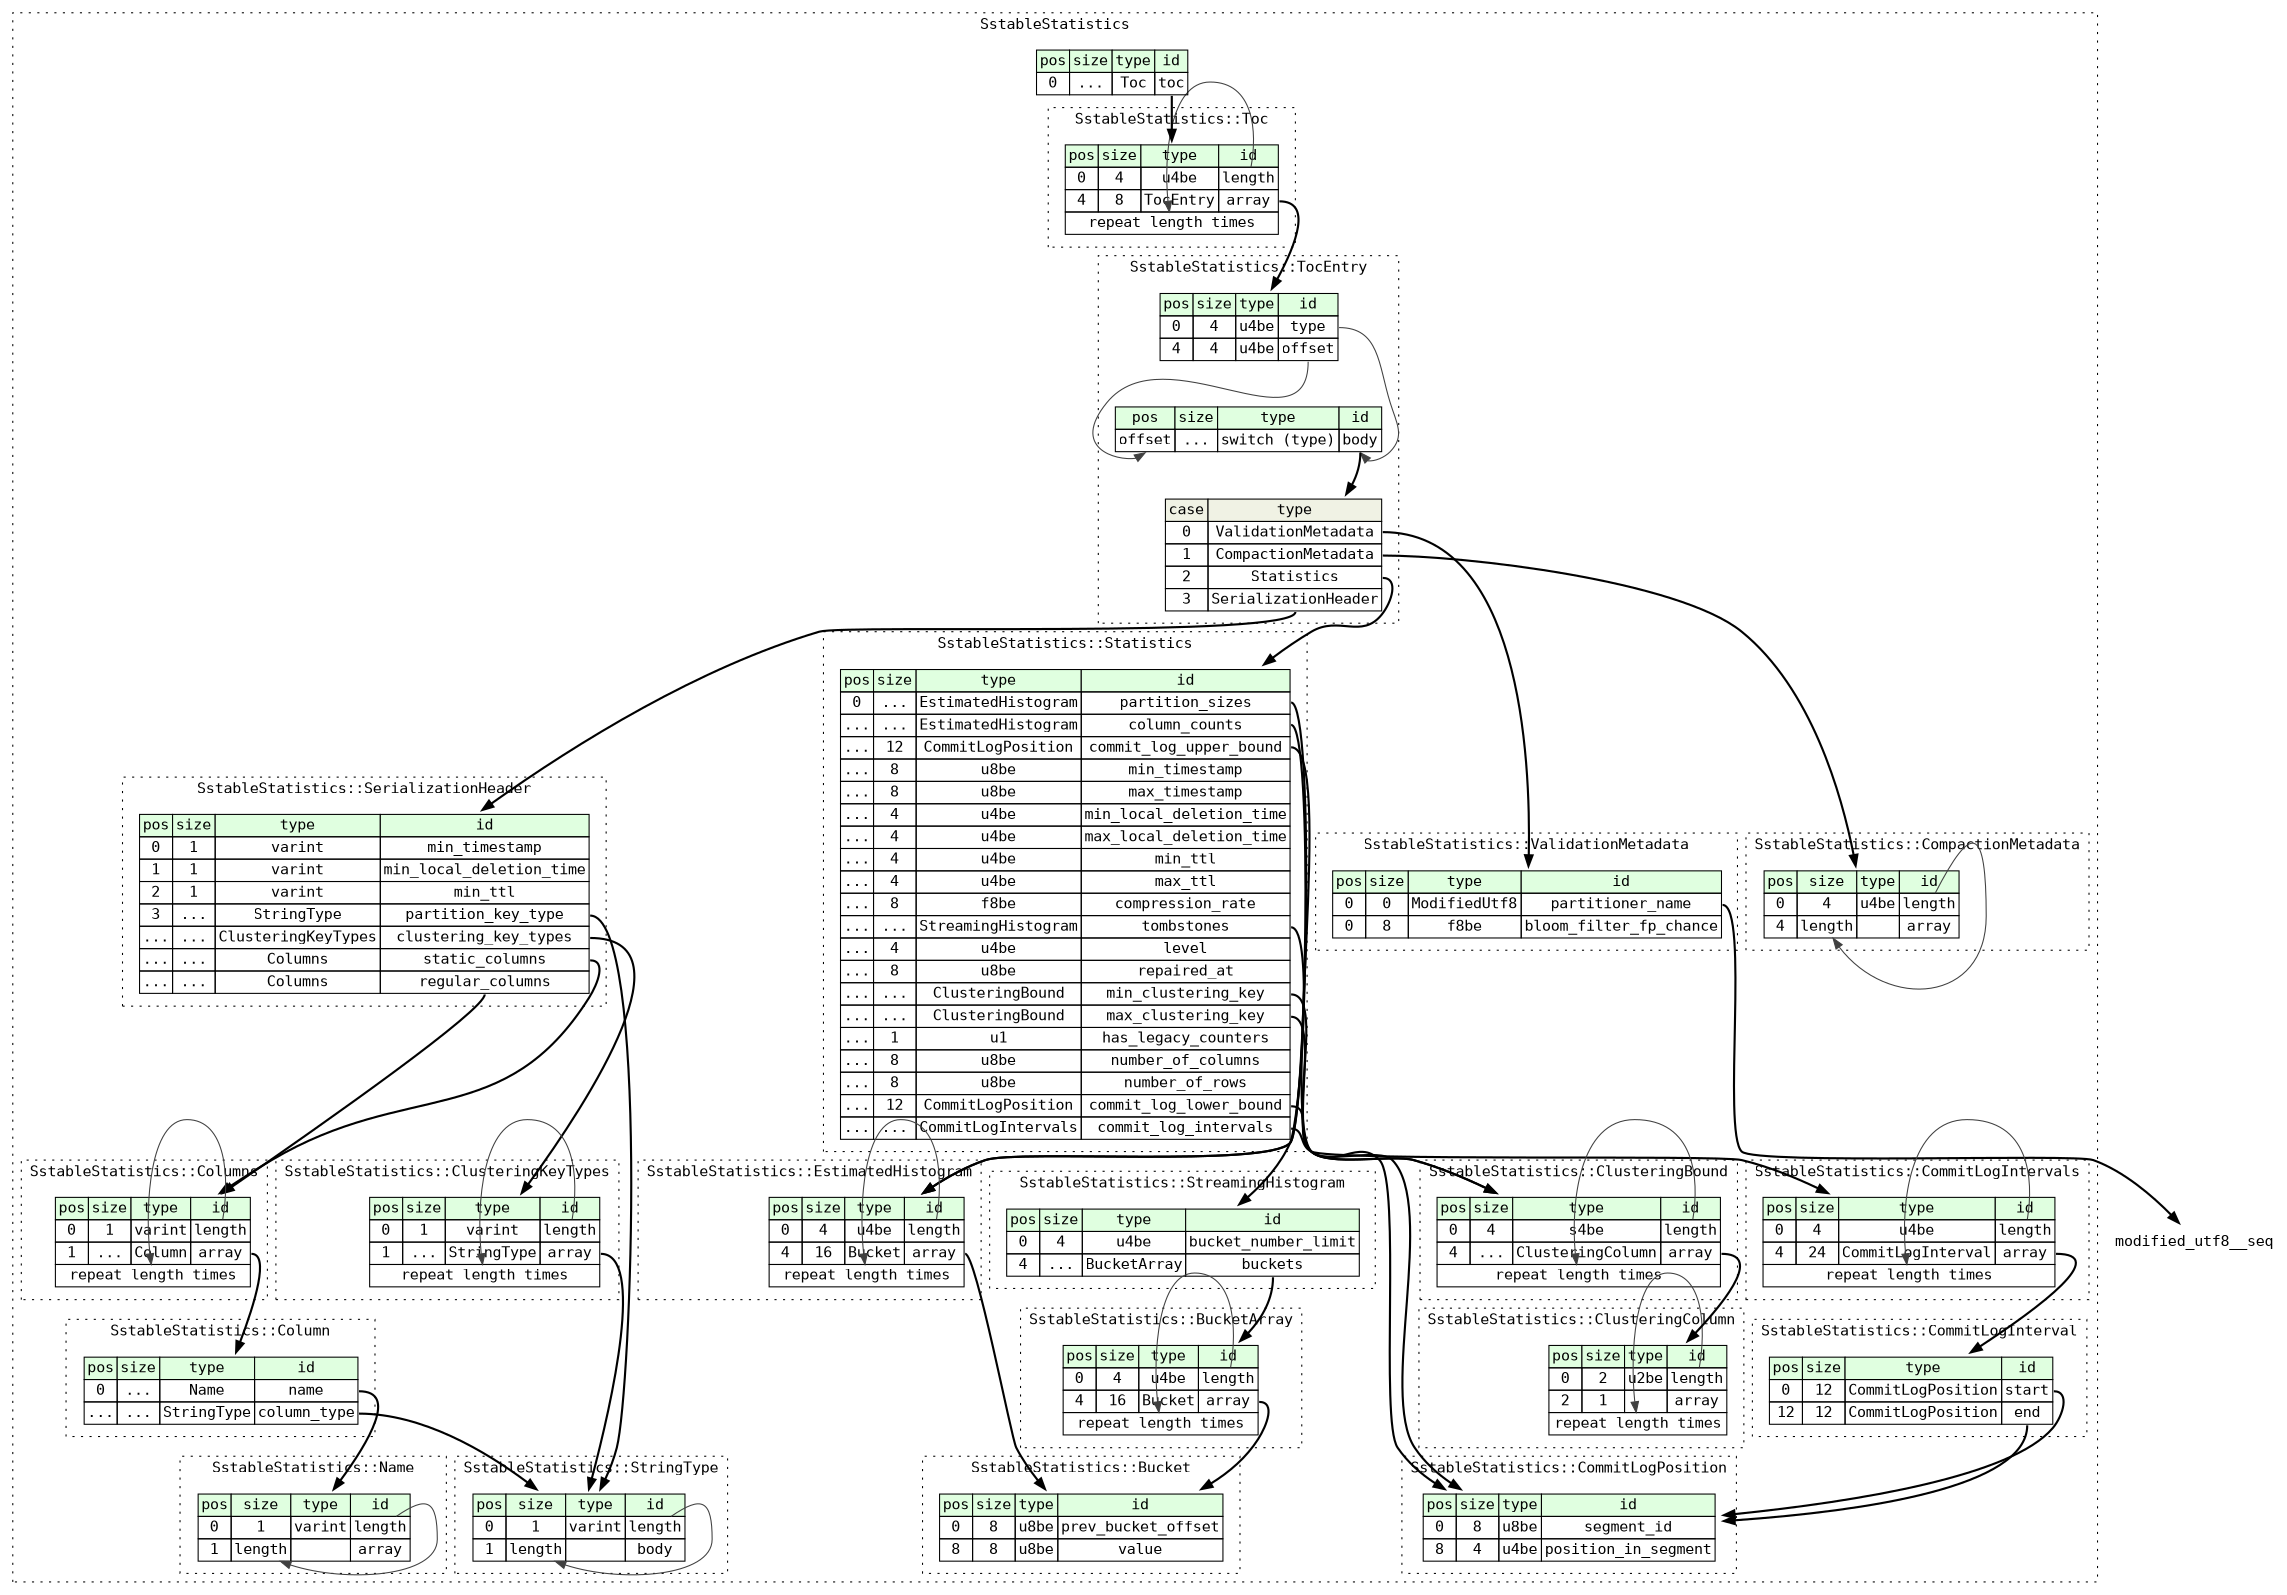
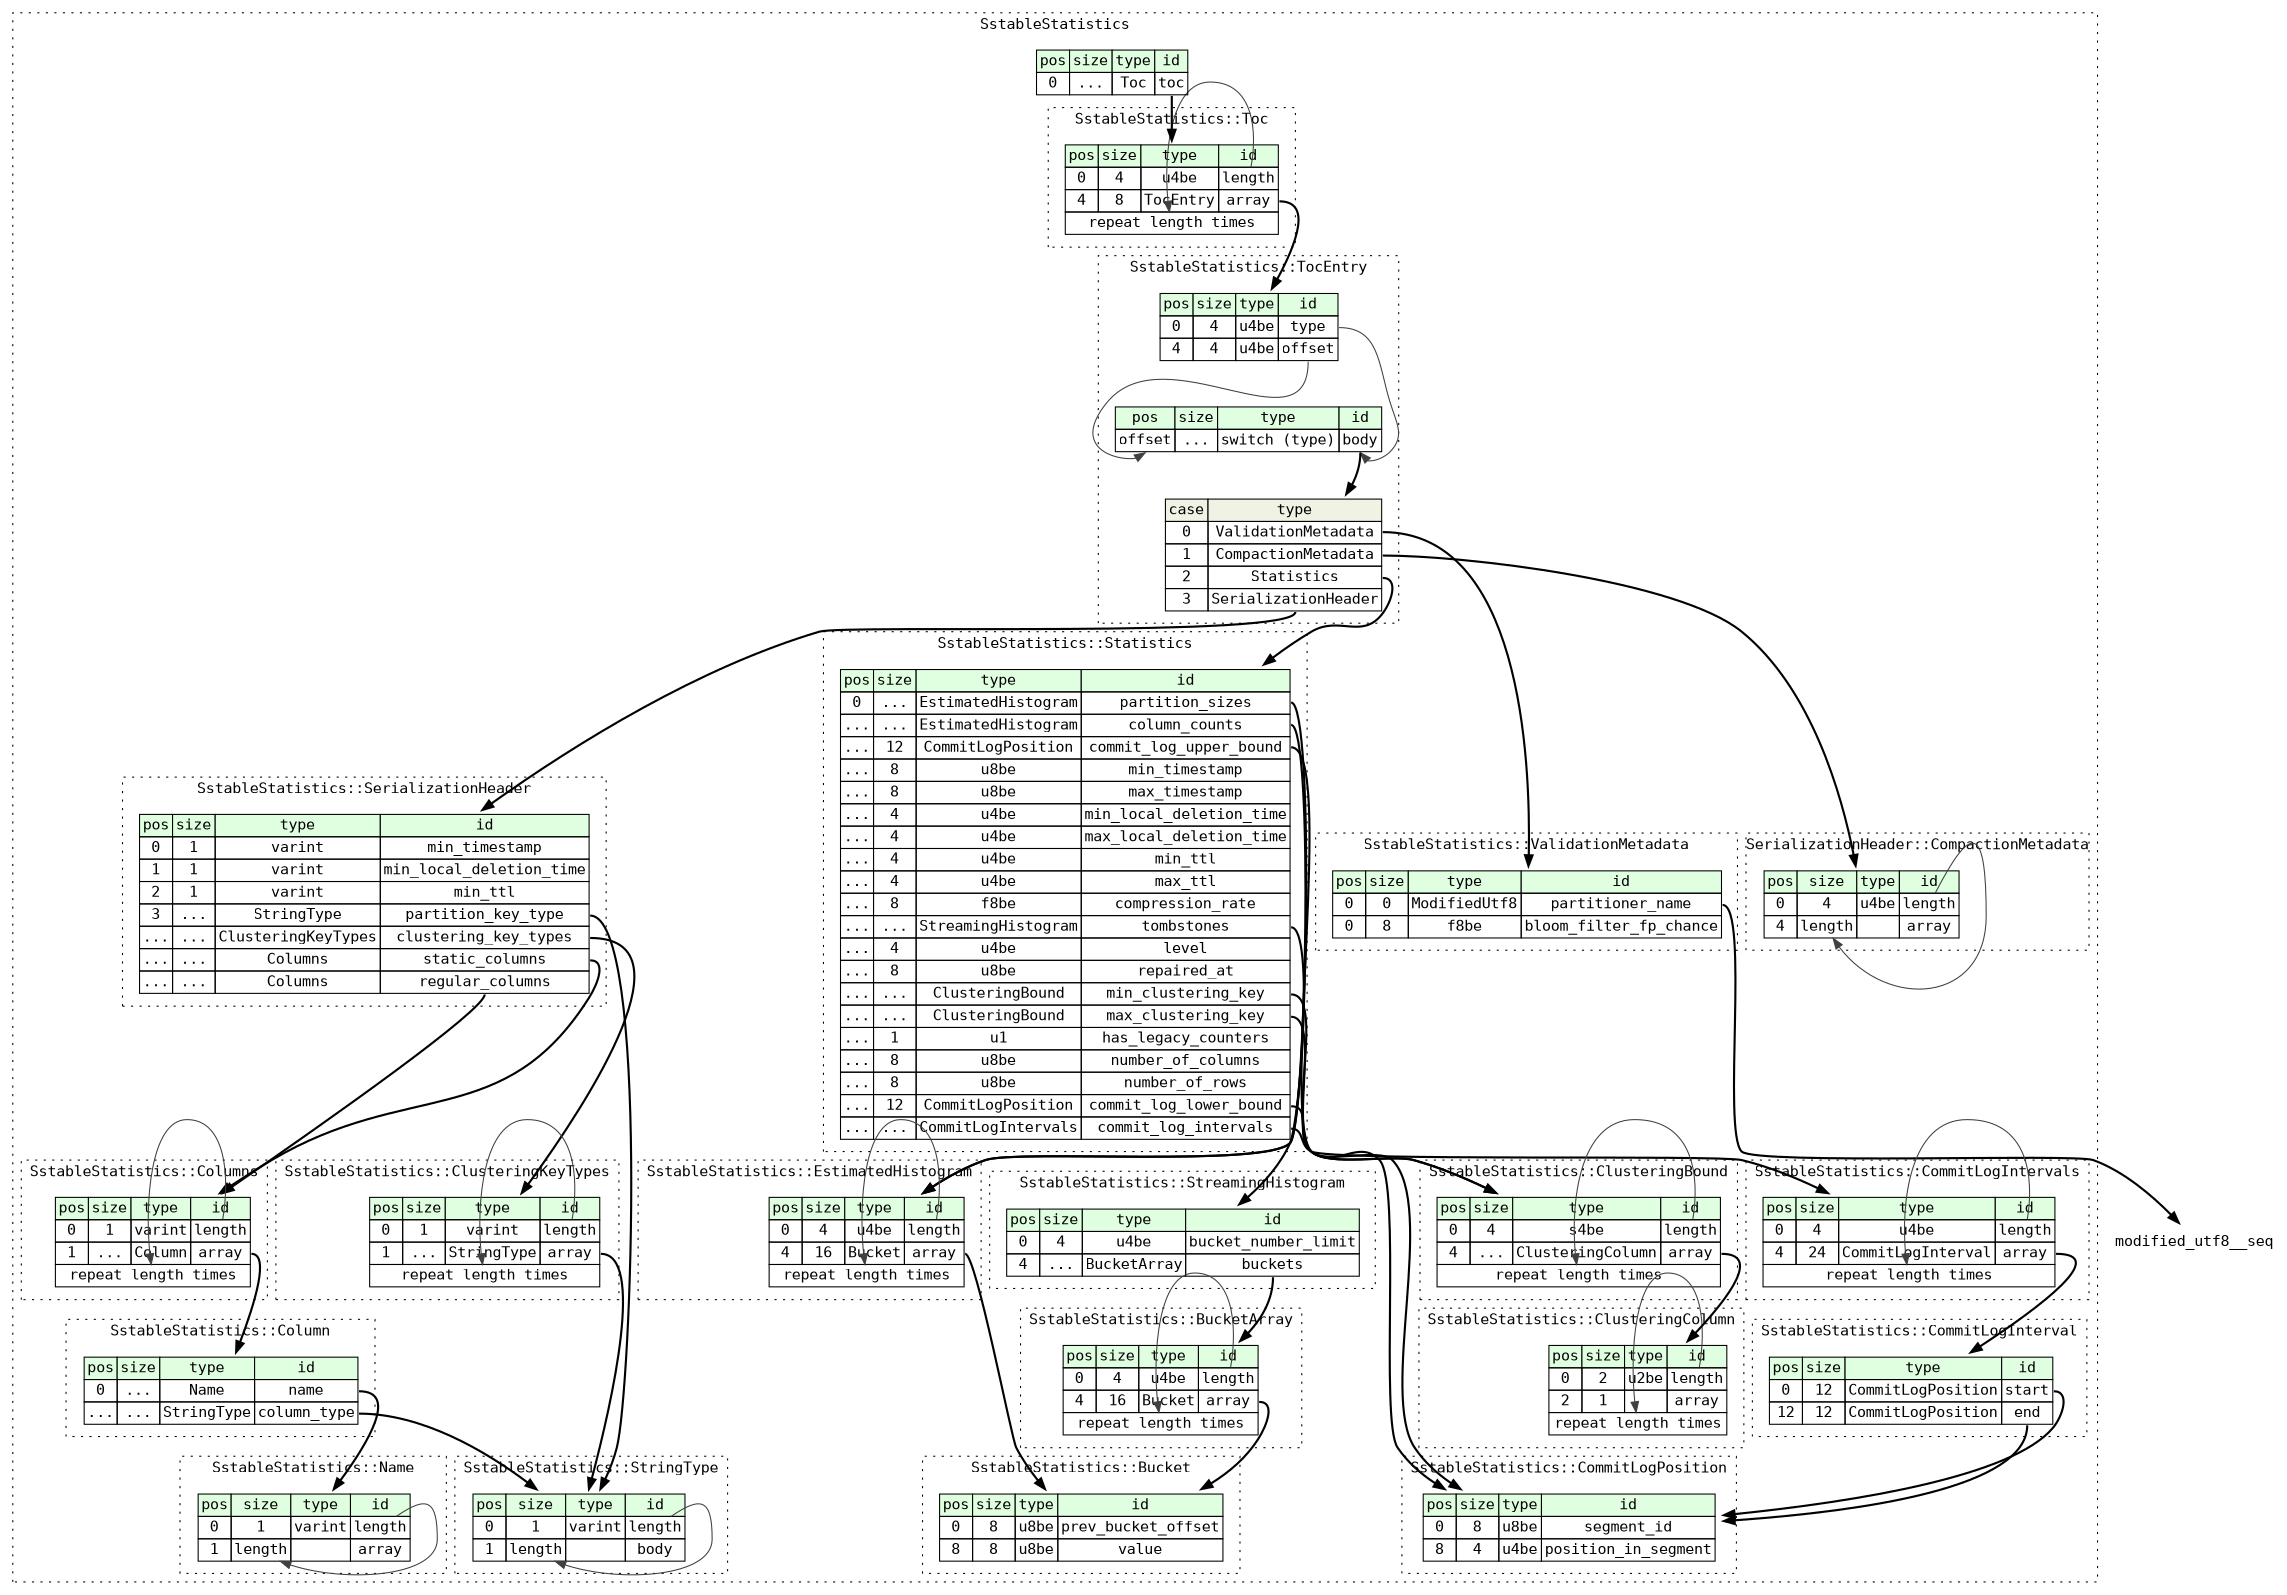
cluster "SstableStatistics::CompactionMetadata": label "SstableStatistics::CompactionMetadata" -> "SerializationHeader::CompactionMetadata"
